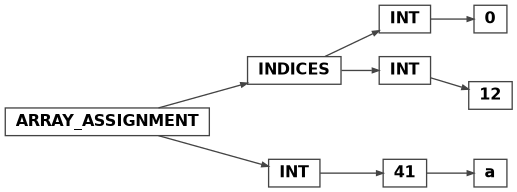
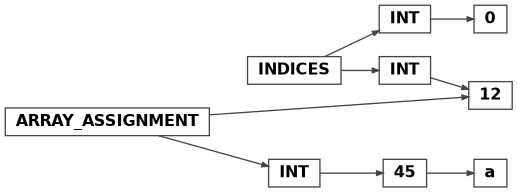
edge "ARRAY_ASSIGNMENT" -> "INDICES": now "ARRAY_ASSIGNMENT" -> "12"
node "41": label "41" -> "45"
